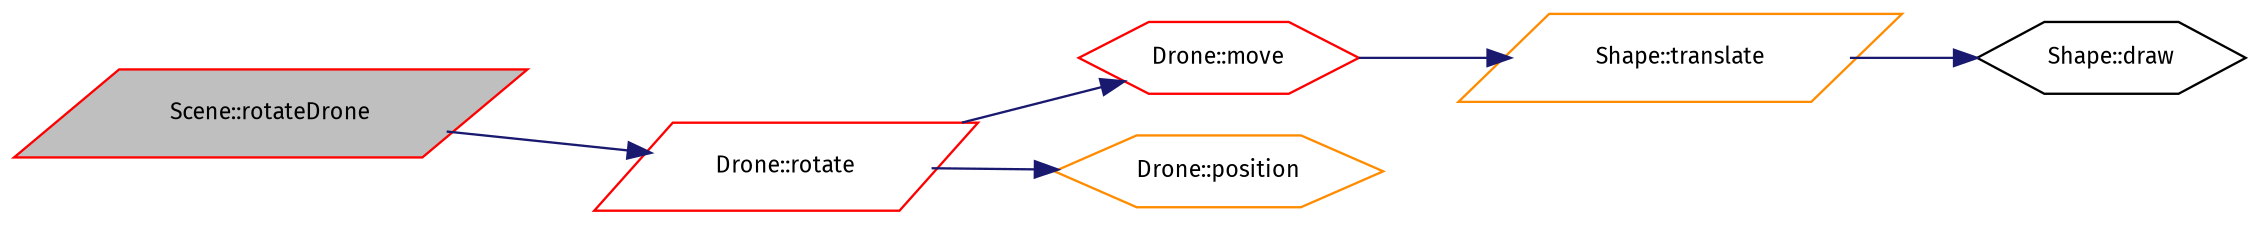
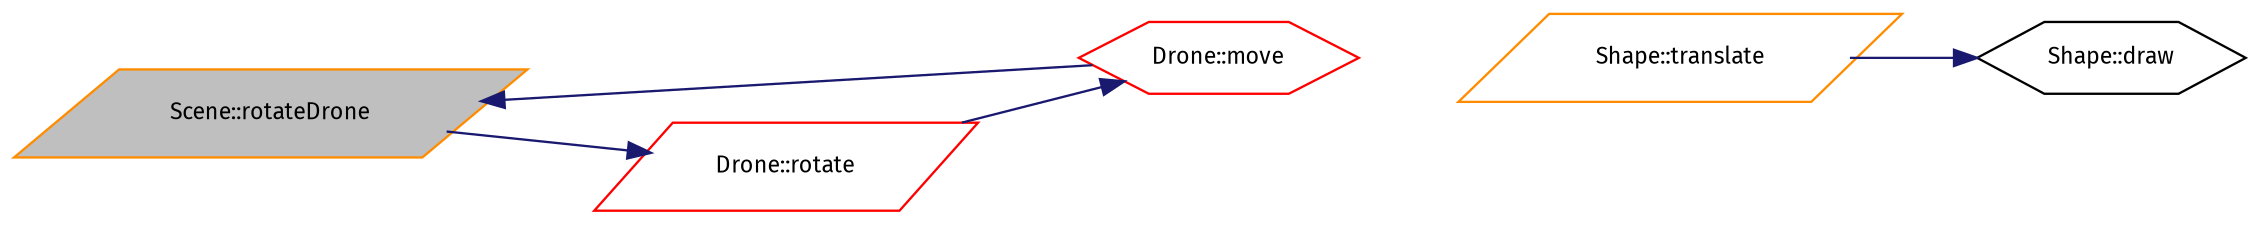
edge "Drone::move" -> "Shape::translate": now "Drone::move" -> "Scene::rotateDrone"
node "Scene::rotateDrone": color red -> darkorange
node "Drone::position": removed
